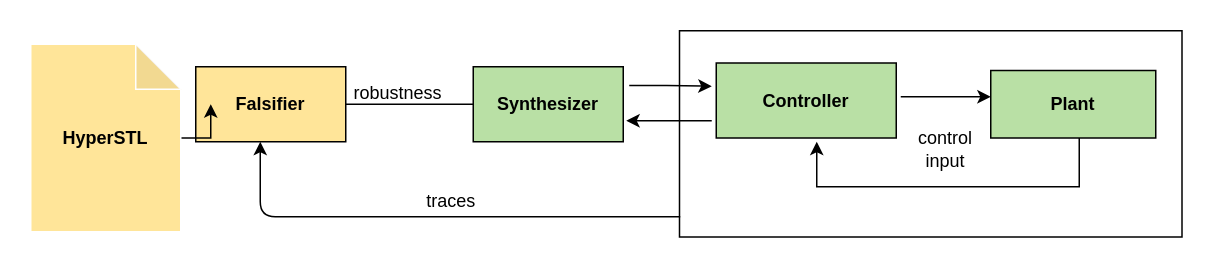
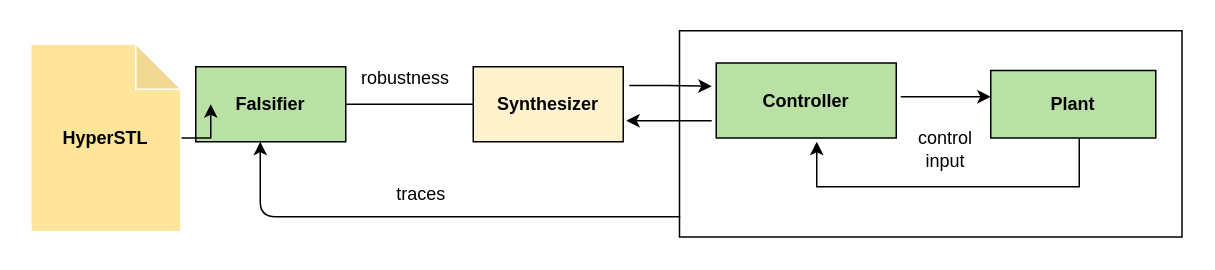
node "robustness": moved (398, 93) -> (406, 78)
node "Falsifier": fillcolor #ffe599 -> #b9e0a5
node "Synthesizer": fillcolor #b9e0a5 -> #fff2cc
node "traces": moved (451, 202) -> (421, 194)
